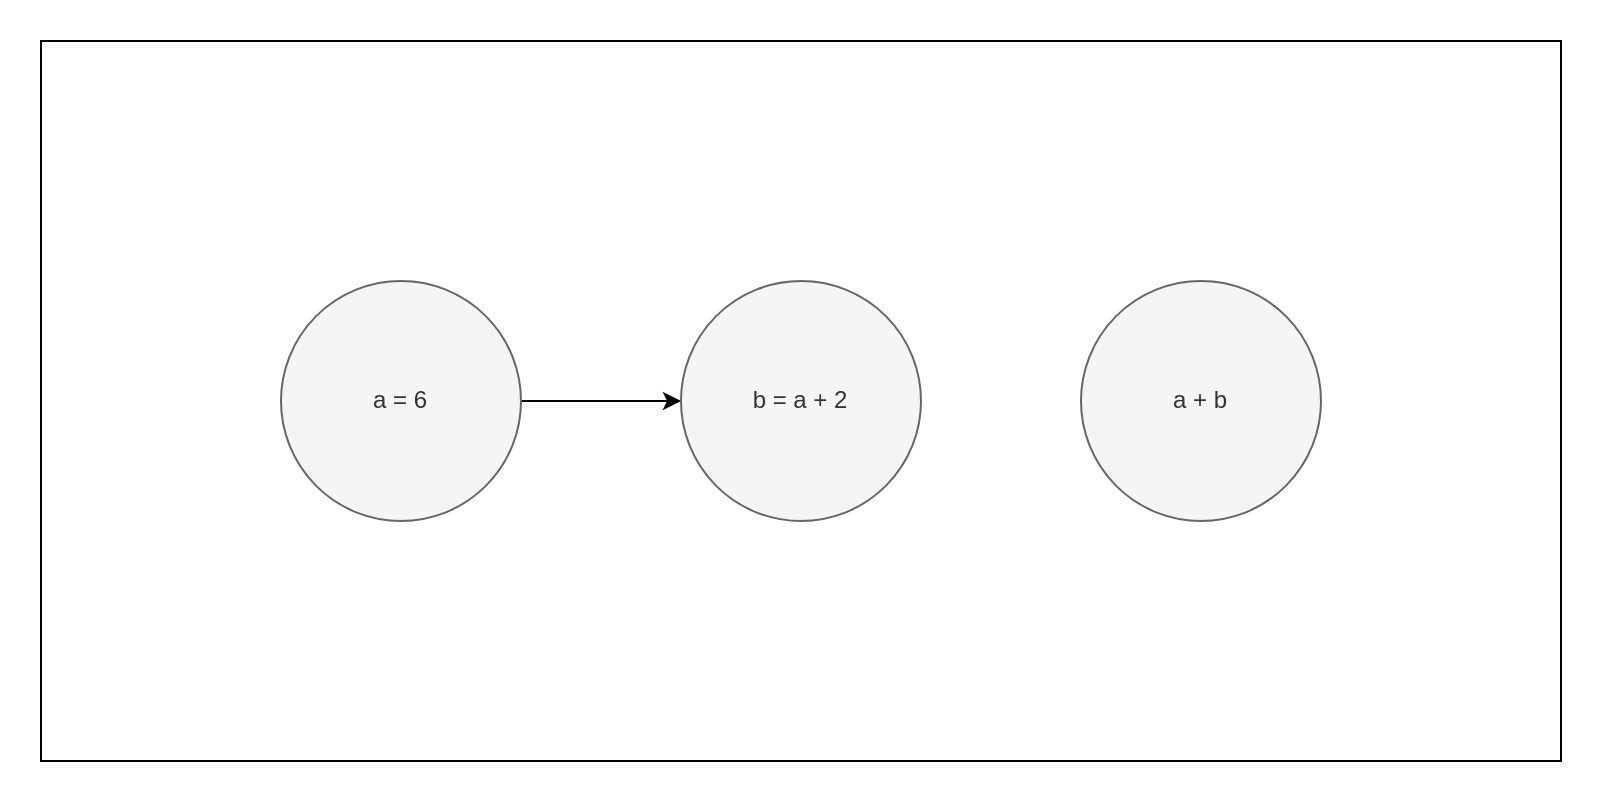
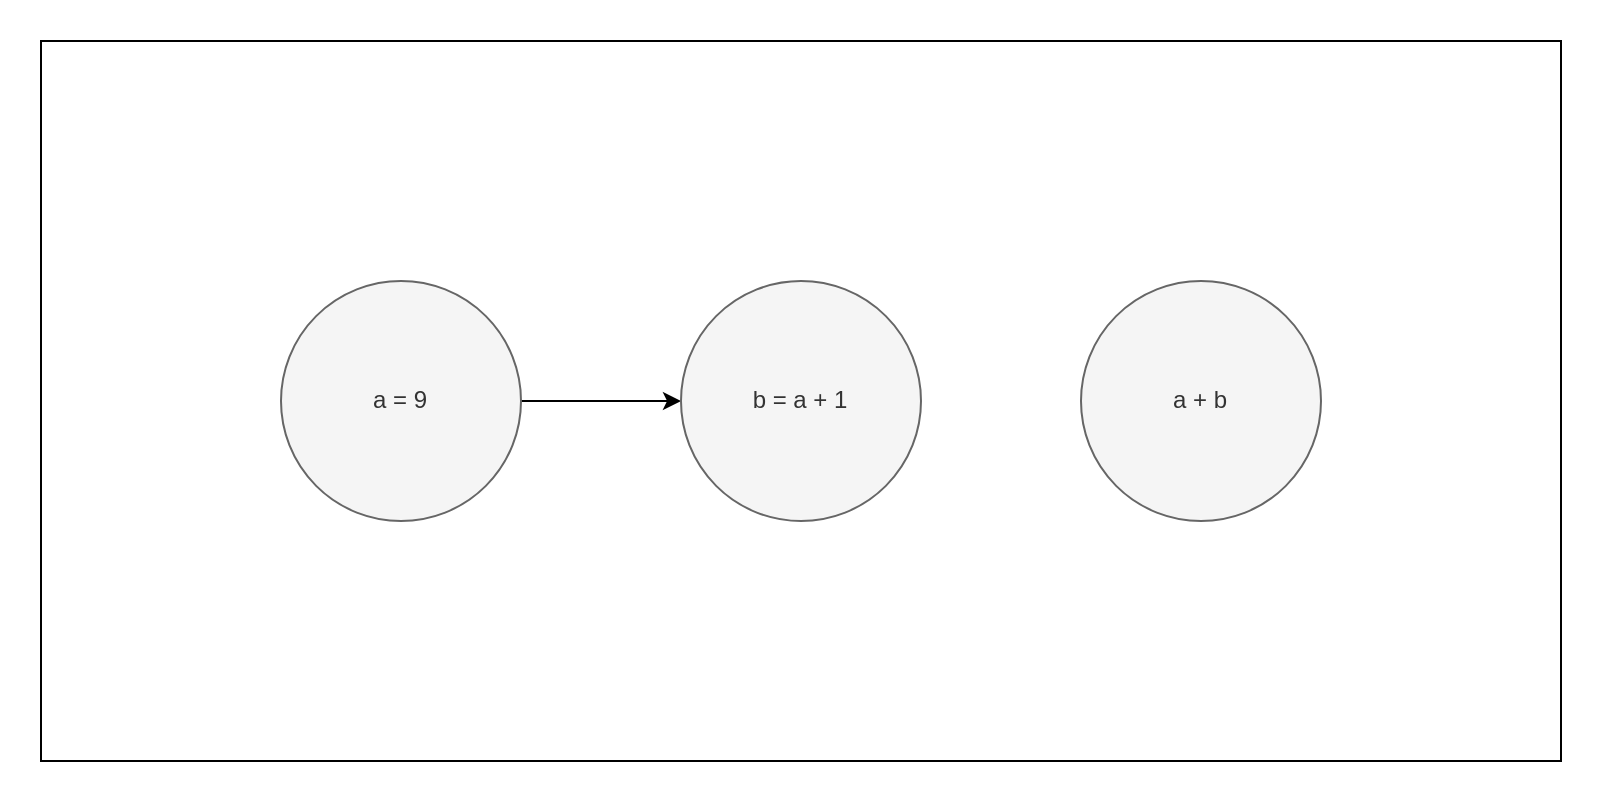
node "a = 6": label "a = 6" -> "a = 9"
node "b = a + 2": label "b = a + 2" -> "b = a + 1"
